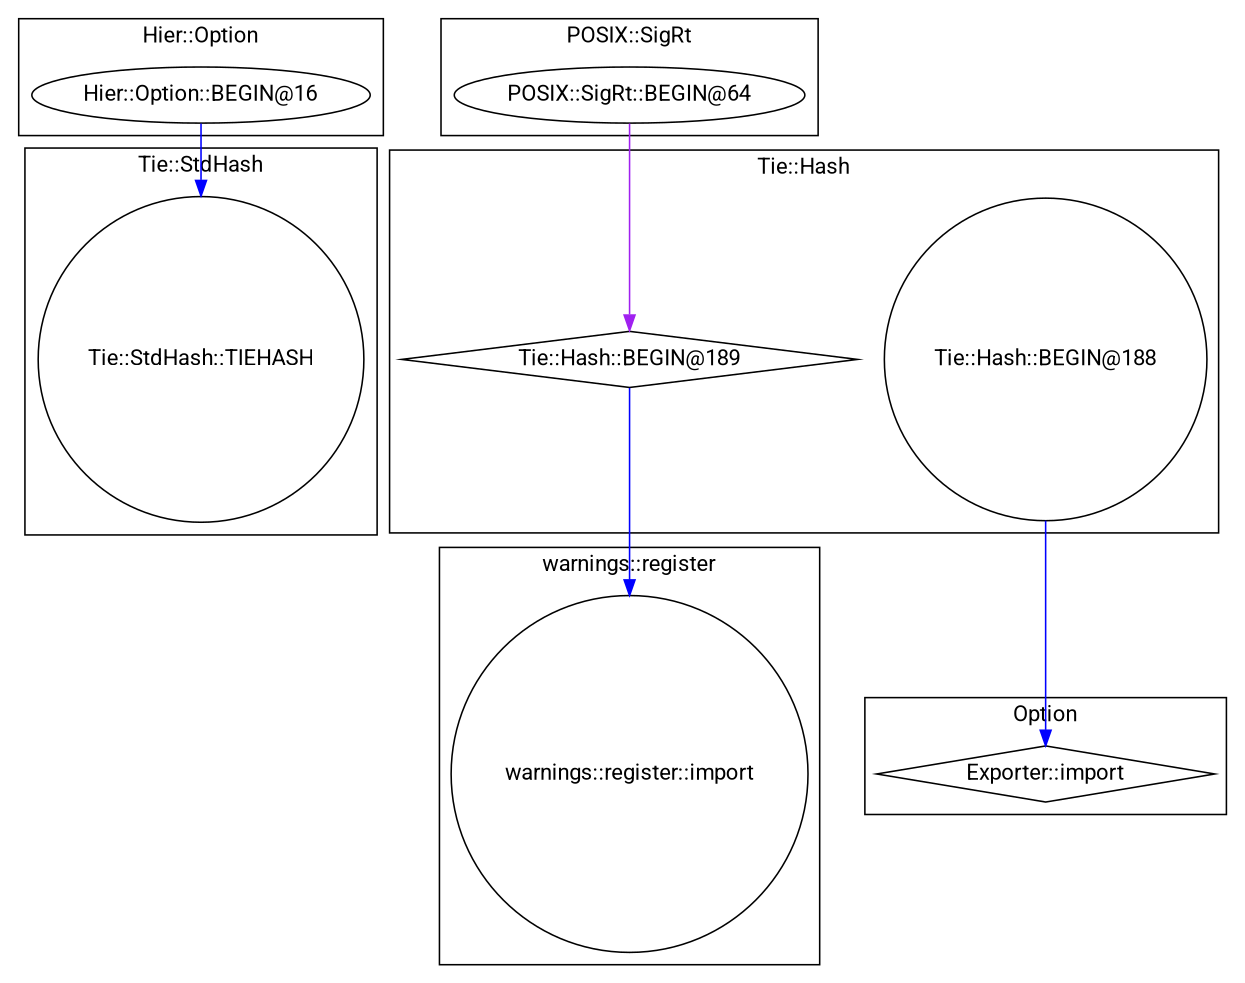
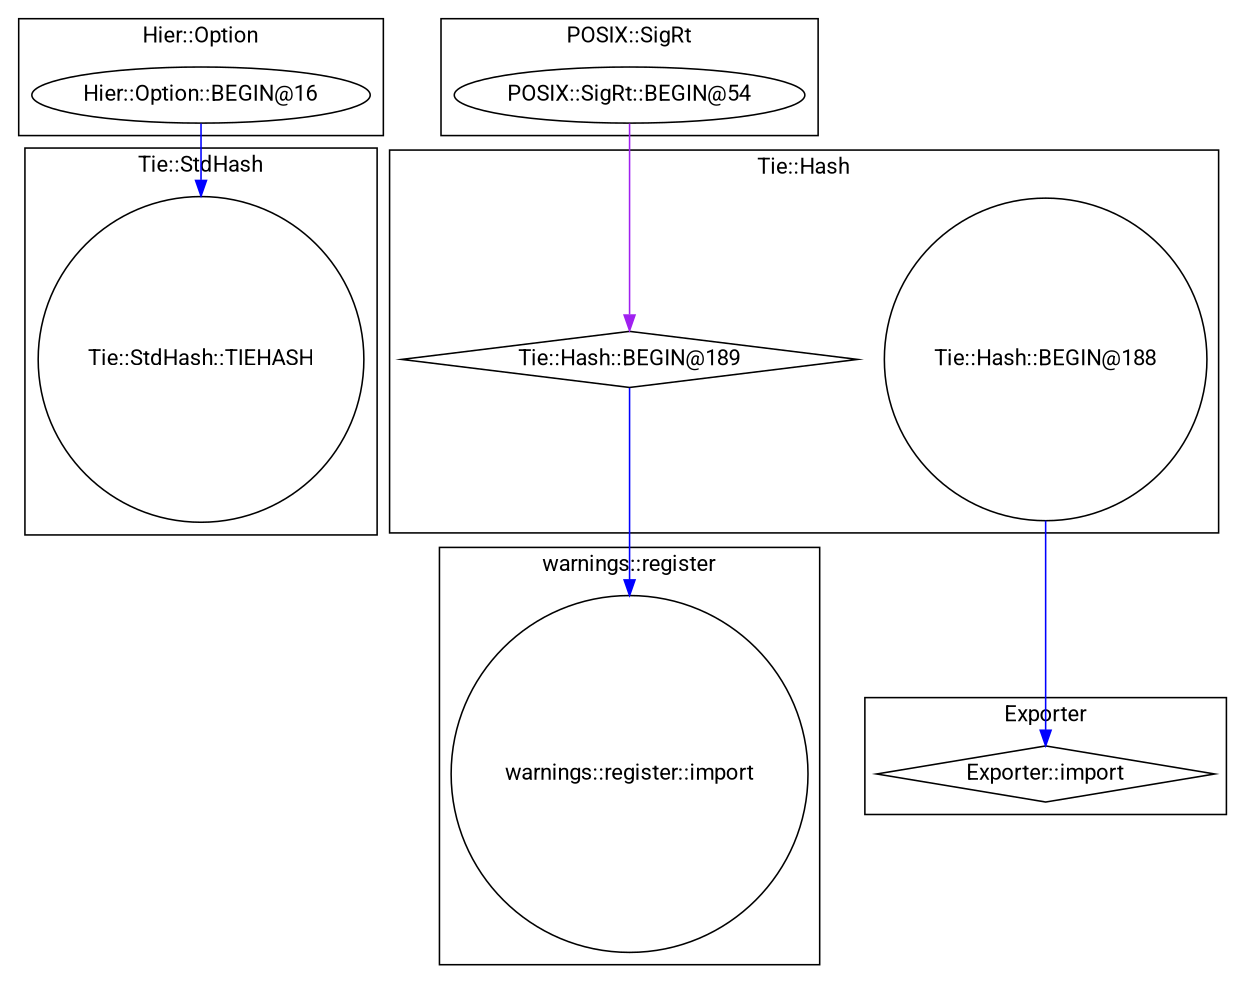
node "POSIX::SigRt::BEGIN@64": label "POSIX::SigRt::BEGIN@64" -> "POSIX::SigRt::BEGIN@54"
cluster "Option": label "Option" -> "Exporter"
